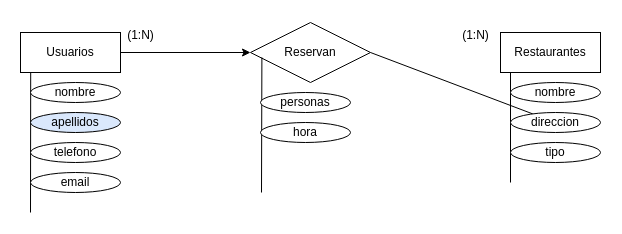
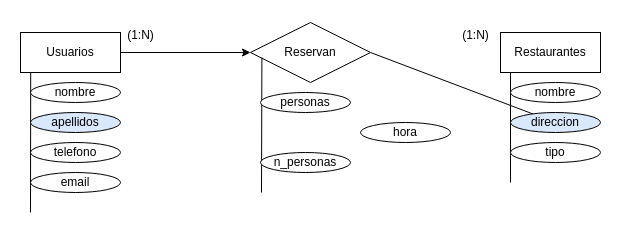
node "direccion": fillcolor #ffffff -> #dae8fc
node "hora": moved (306, 133) -> (406, 133)
node "n_personas": added
